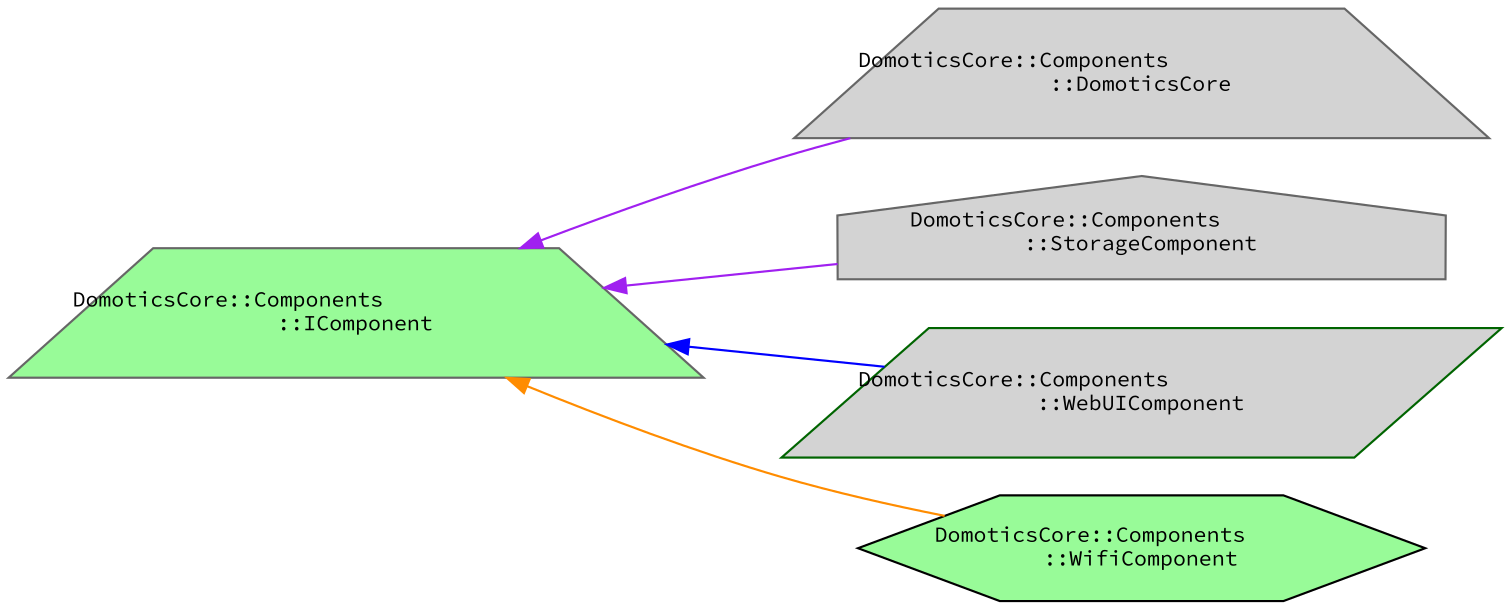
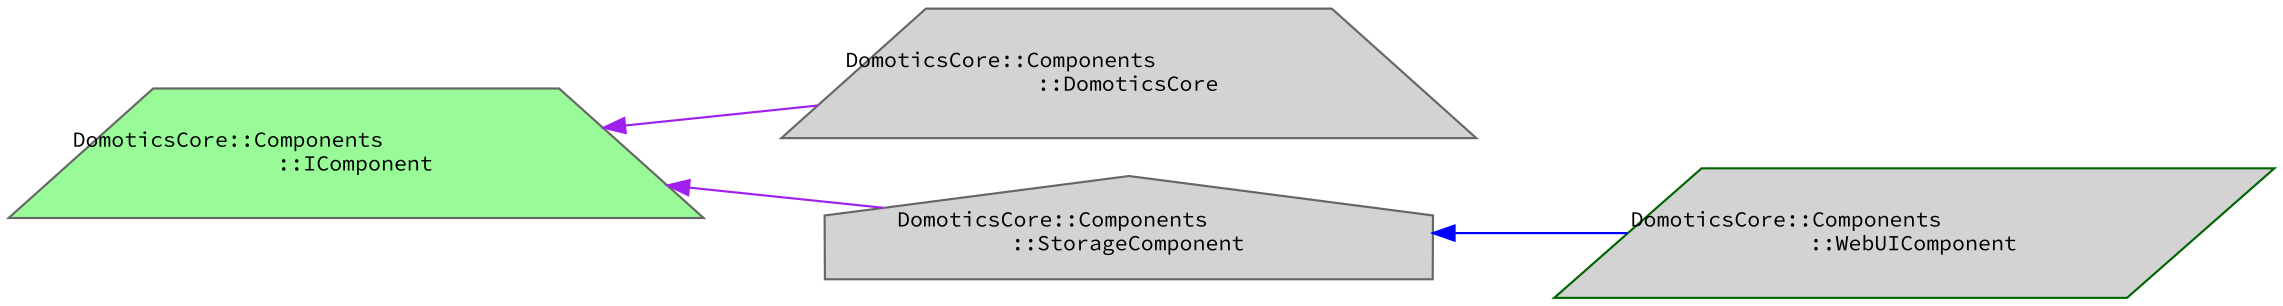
edge "DomoticsCore::Components ::WebUIComponent" -> "DomoticsCore::Components ::IComponent": now "DomoticsCore::Components ::WebUIComponent" -> "DomoticsCore::Components ::StorageComponent"
node "DomoticsCore::Components ::WifiComponent": removed
